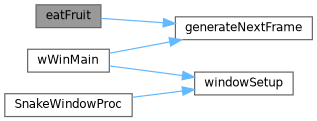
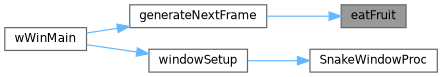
edge "eatFruit" -> "generateNextFrame": reversed
edge "SnakeWindowProc" -> "windowSetup": reversed
